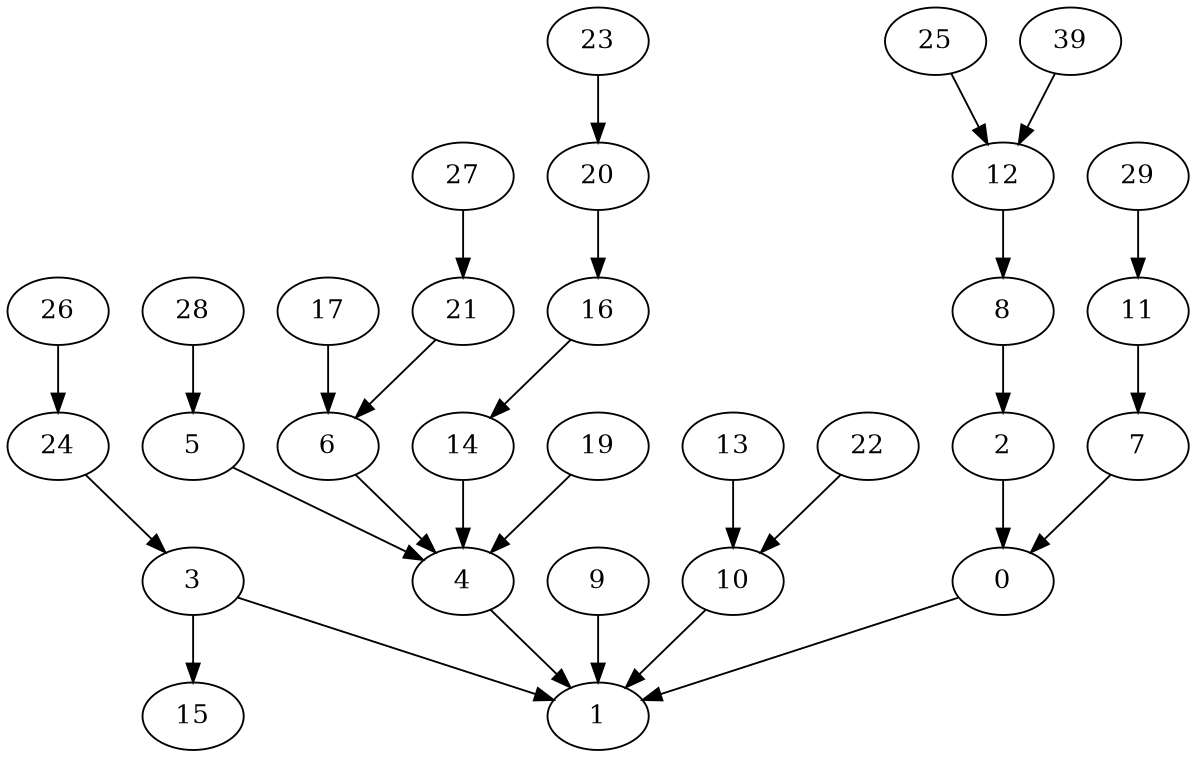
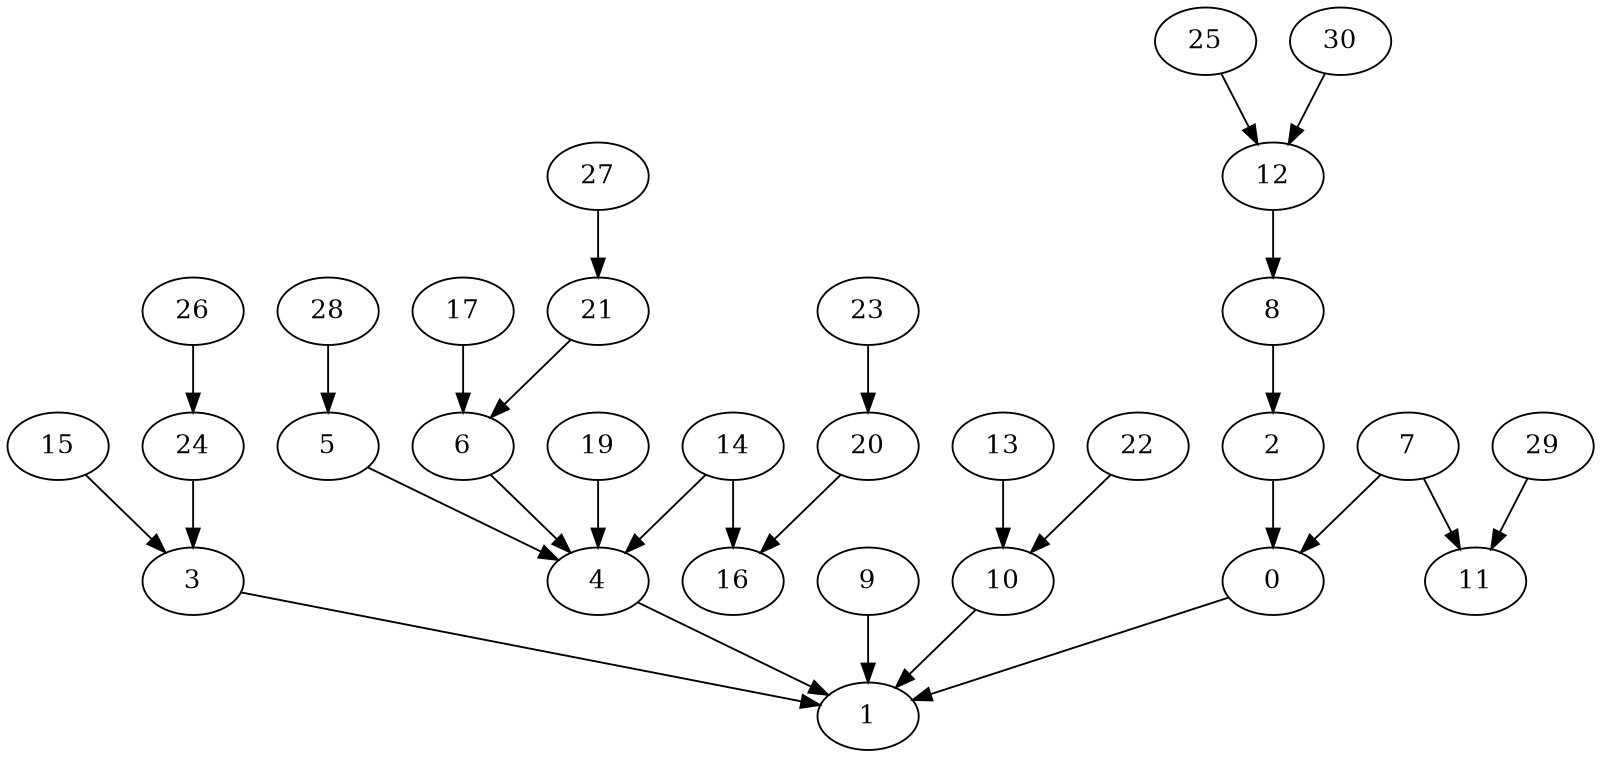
node "39": label "39" -> "30"
edge "11" -> "7": reversed
edge "16" -> "14": reversed
edge "3" -> "15": reversed
